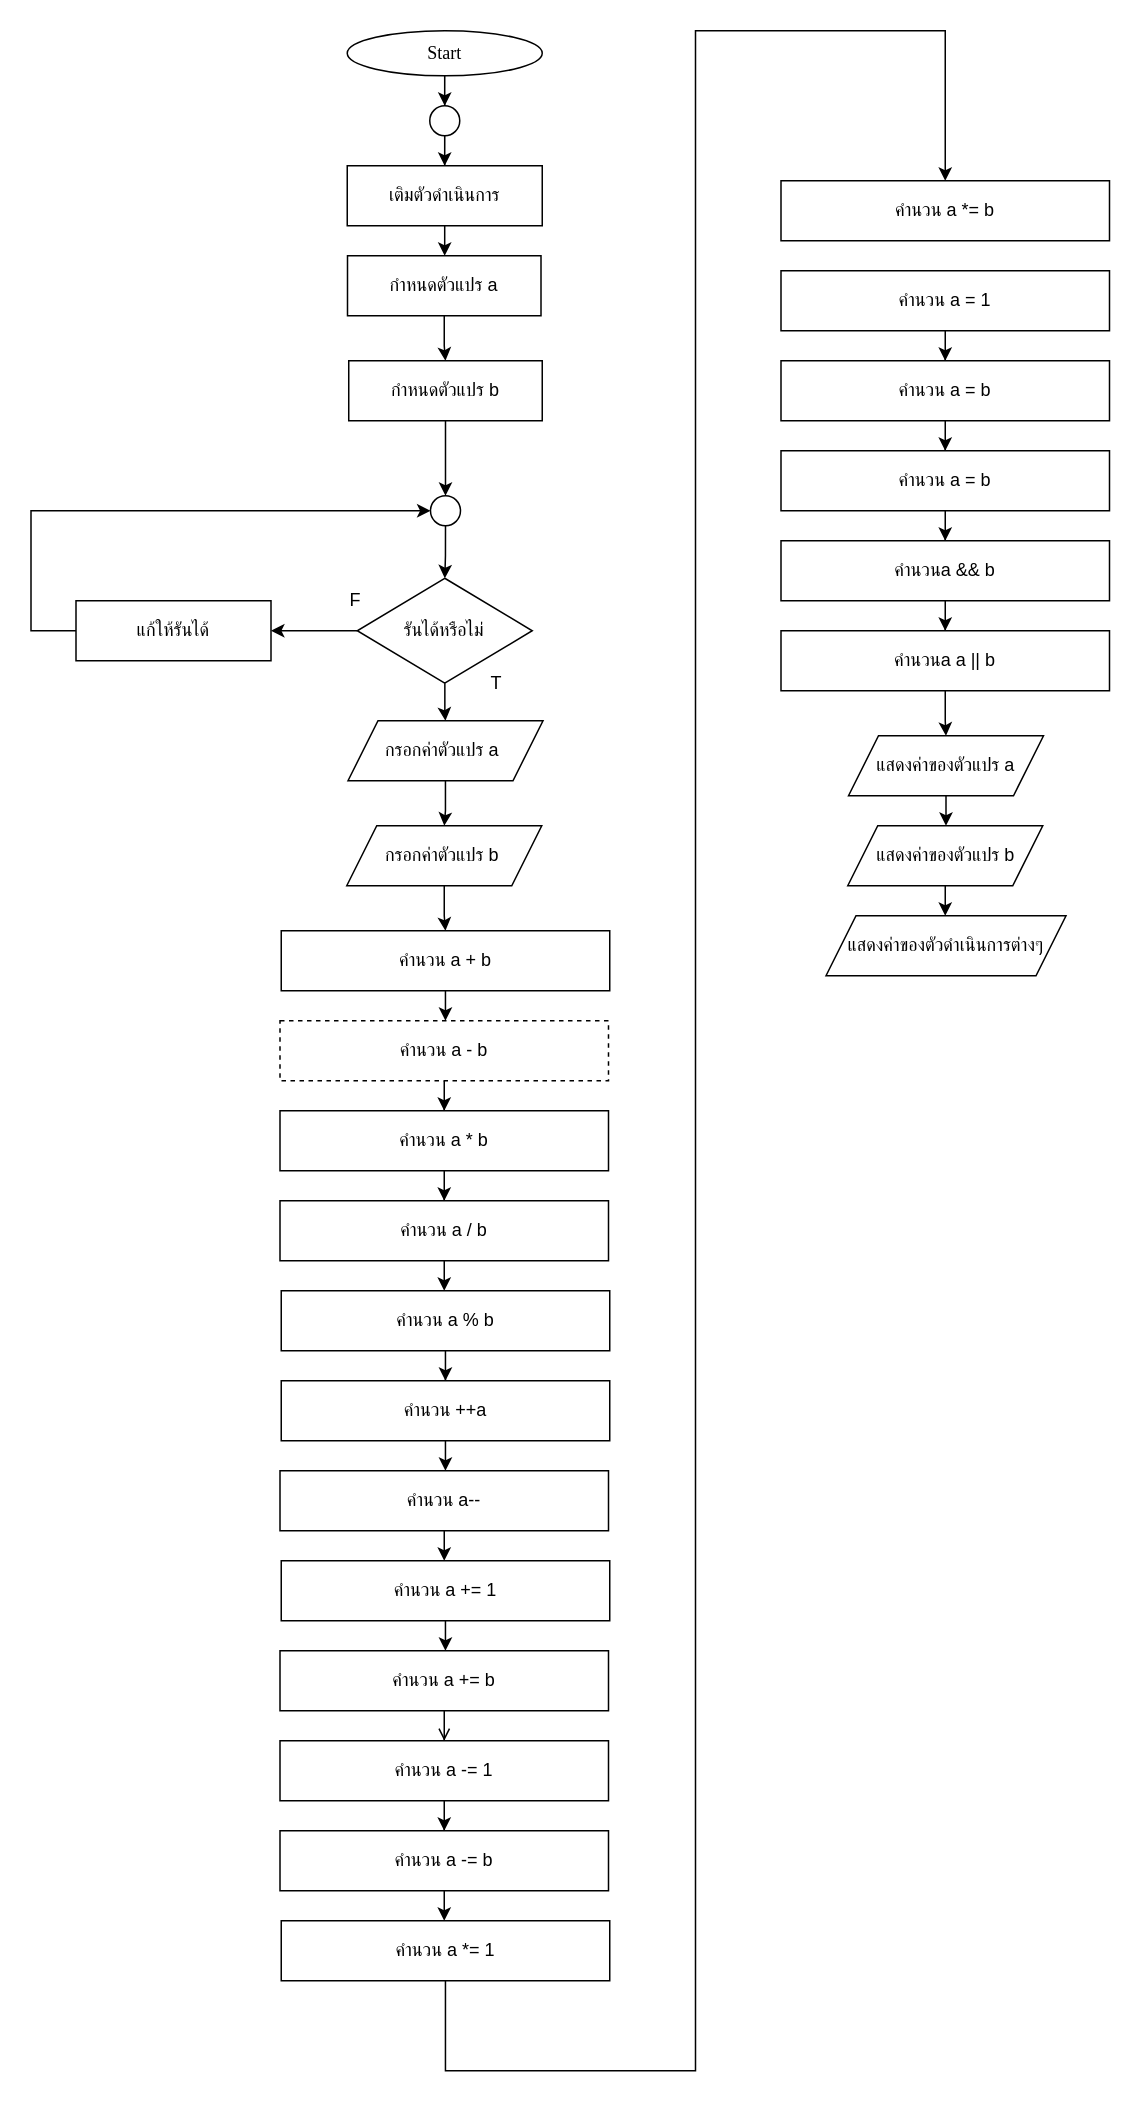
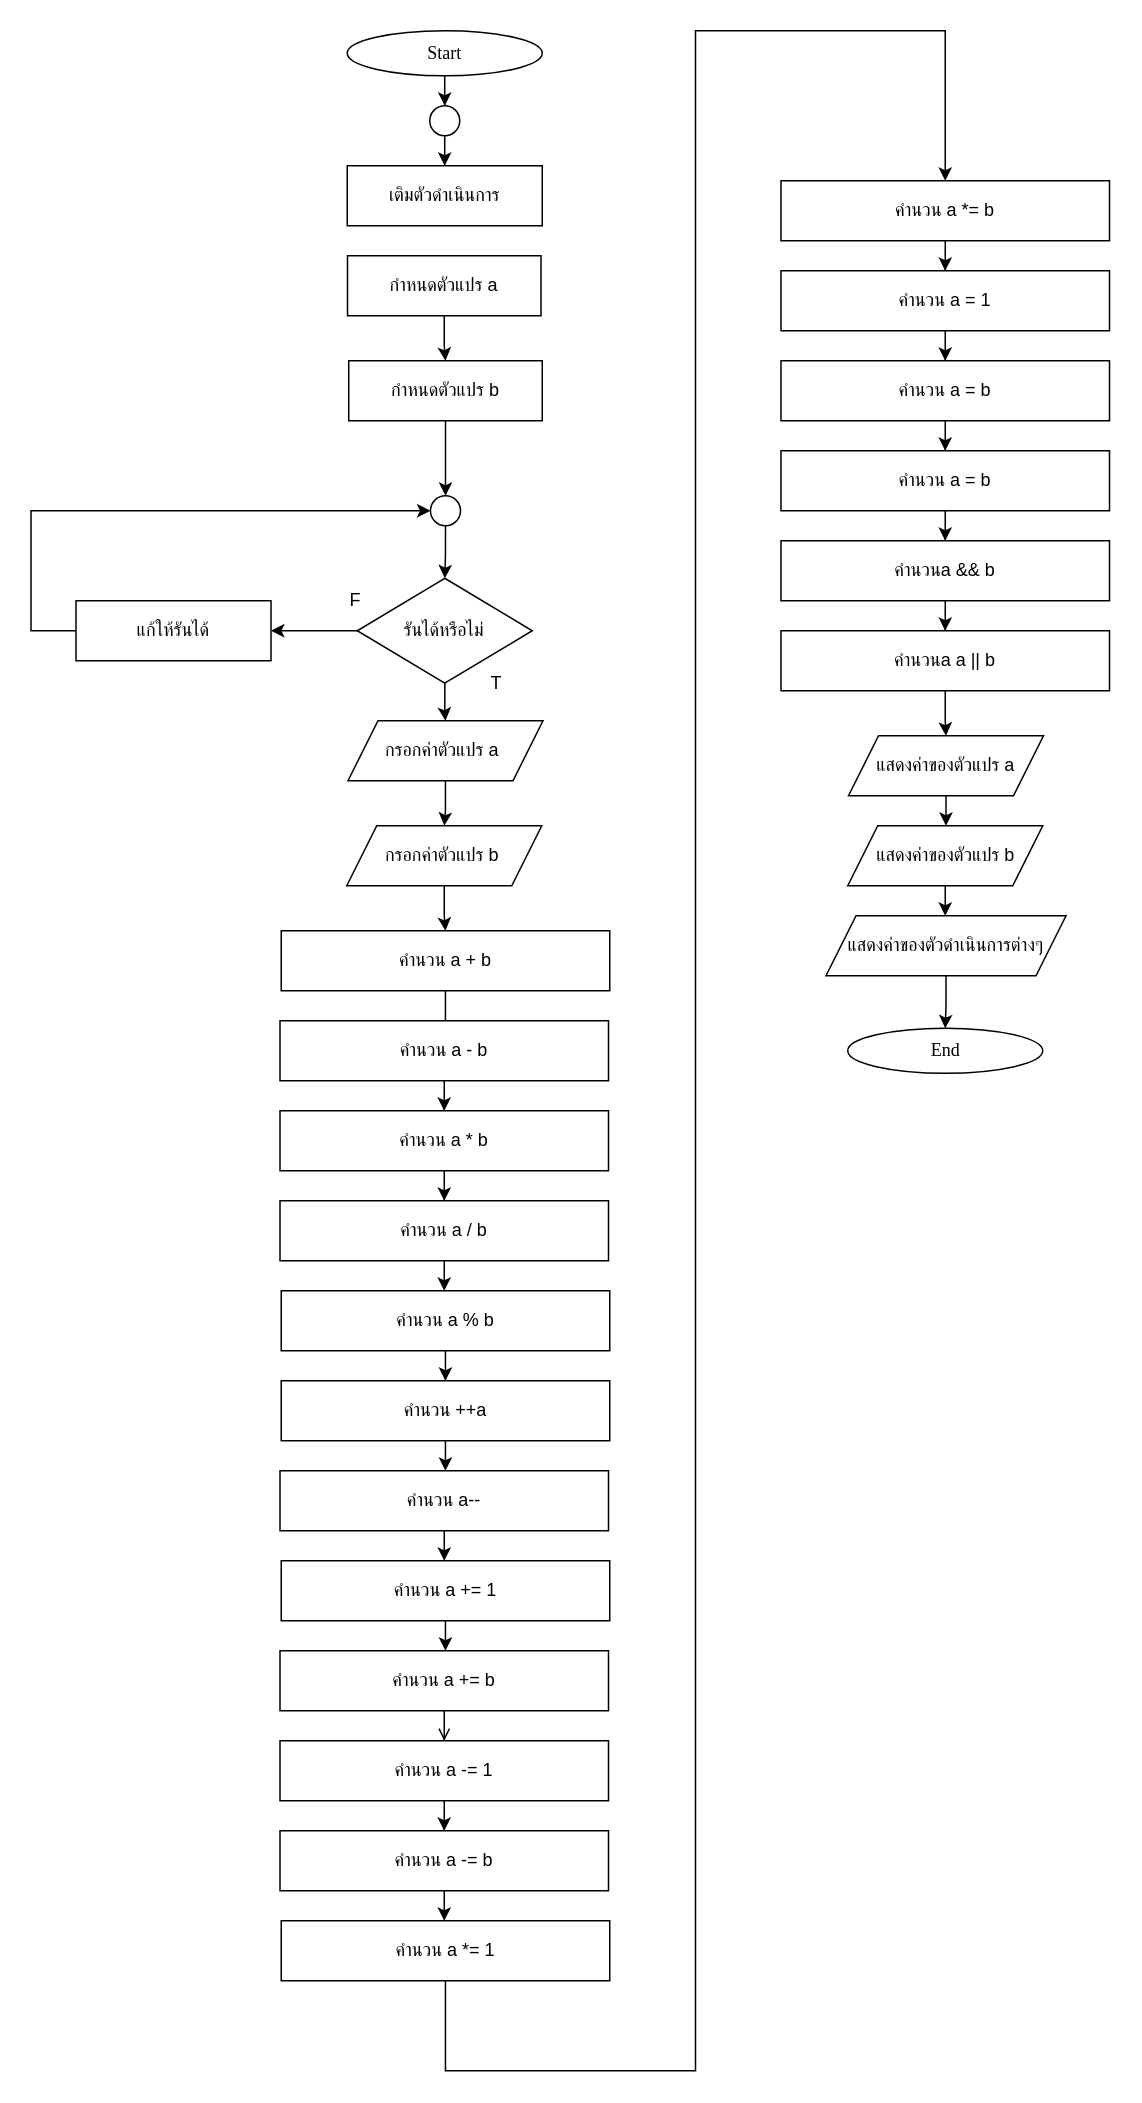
edge "เติมตัวดำเนินการ" -> "กำหนดตัวแปร a": removed
edge "คำนวน a *= b" -> "คำนวน a = 1": added
edge "แสดงค่าของตัวดำเนินการต่างๆ" -> "End": added
edge "คำนวน a + b" -> "คำนวน a - b": arrowhead classic -> none
node "คำนวน a - b": style dashed -> solid
node "End": added
